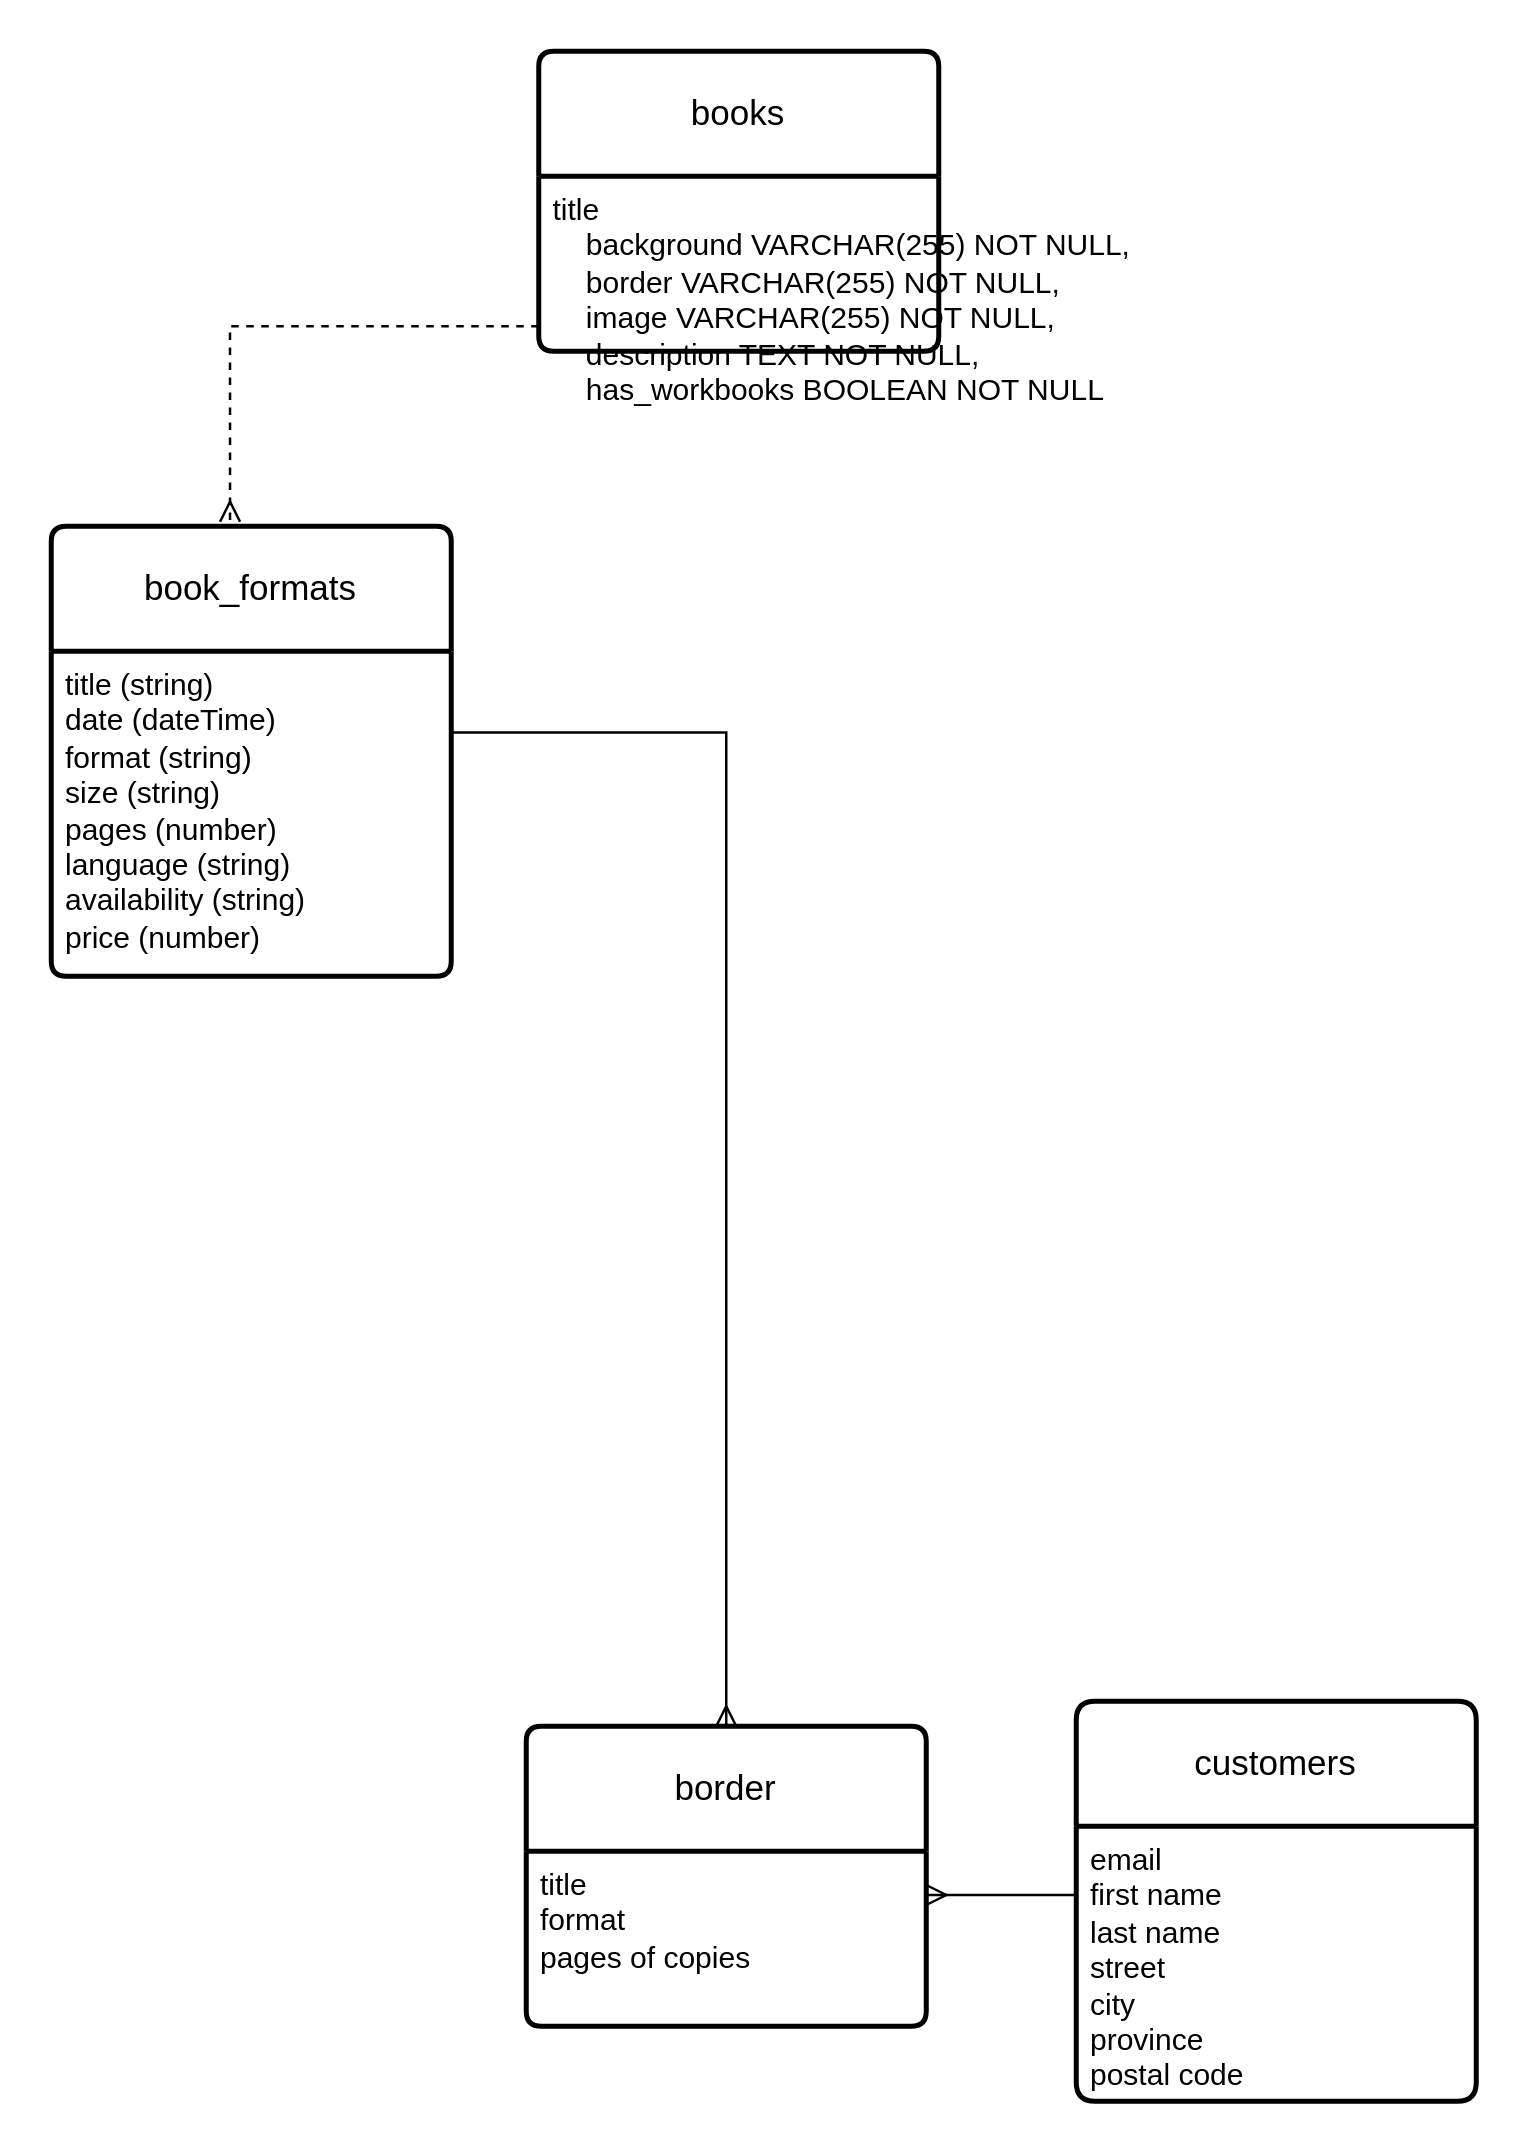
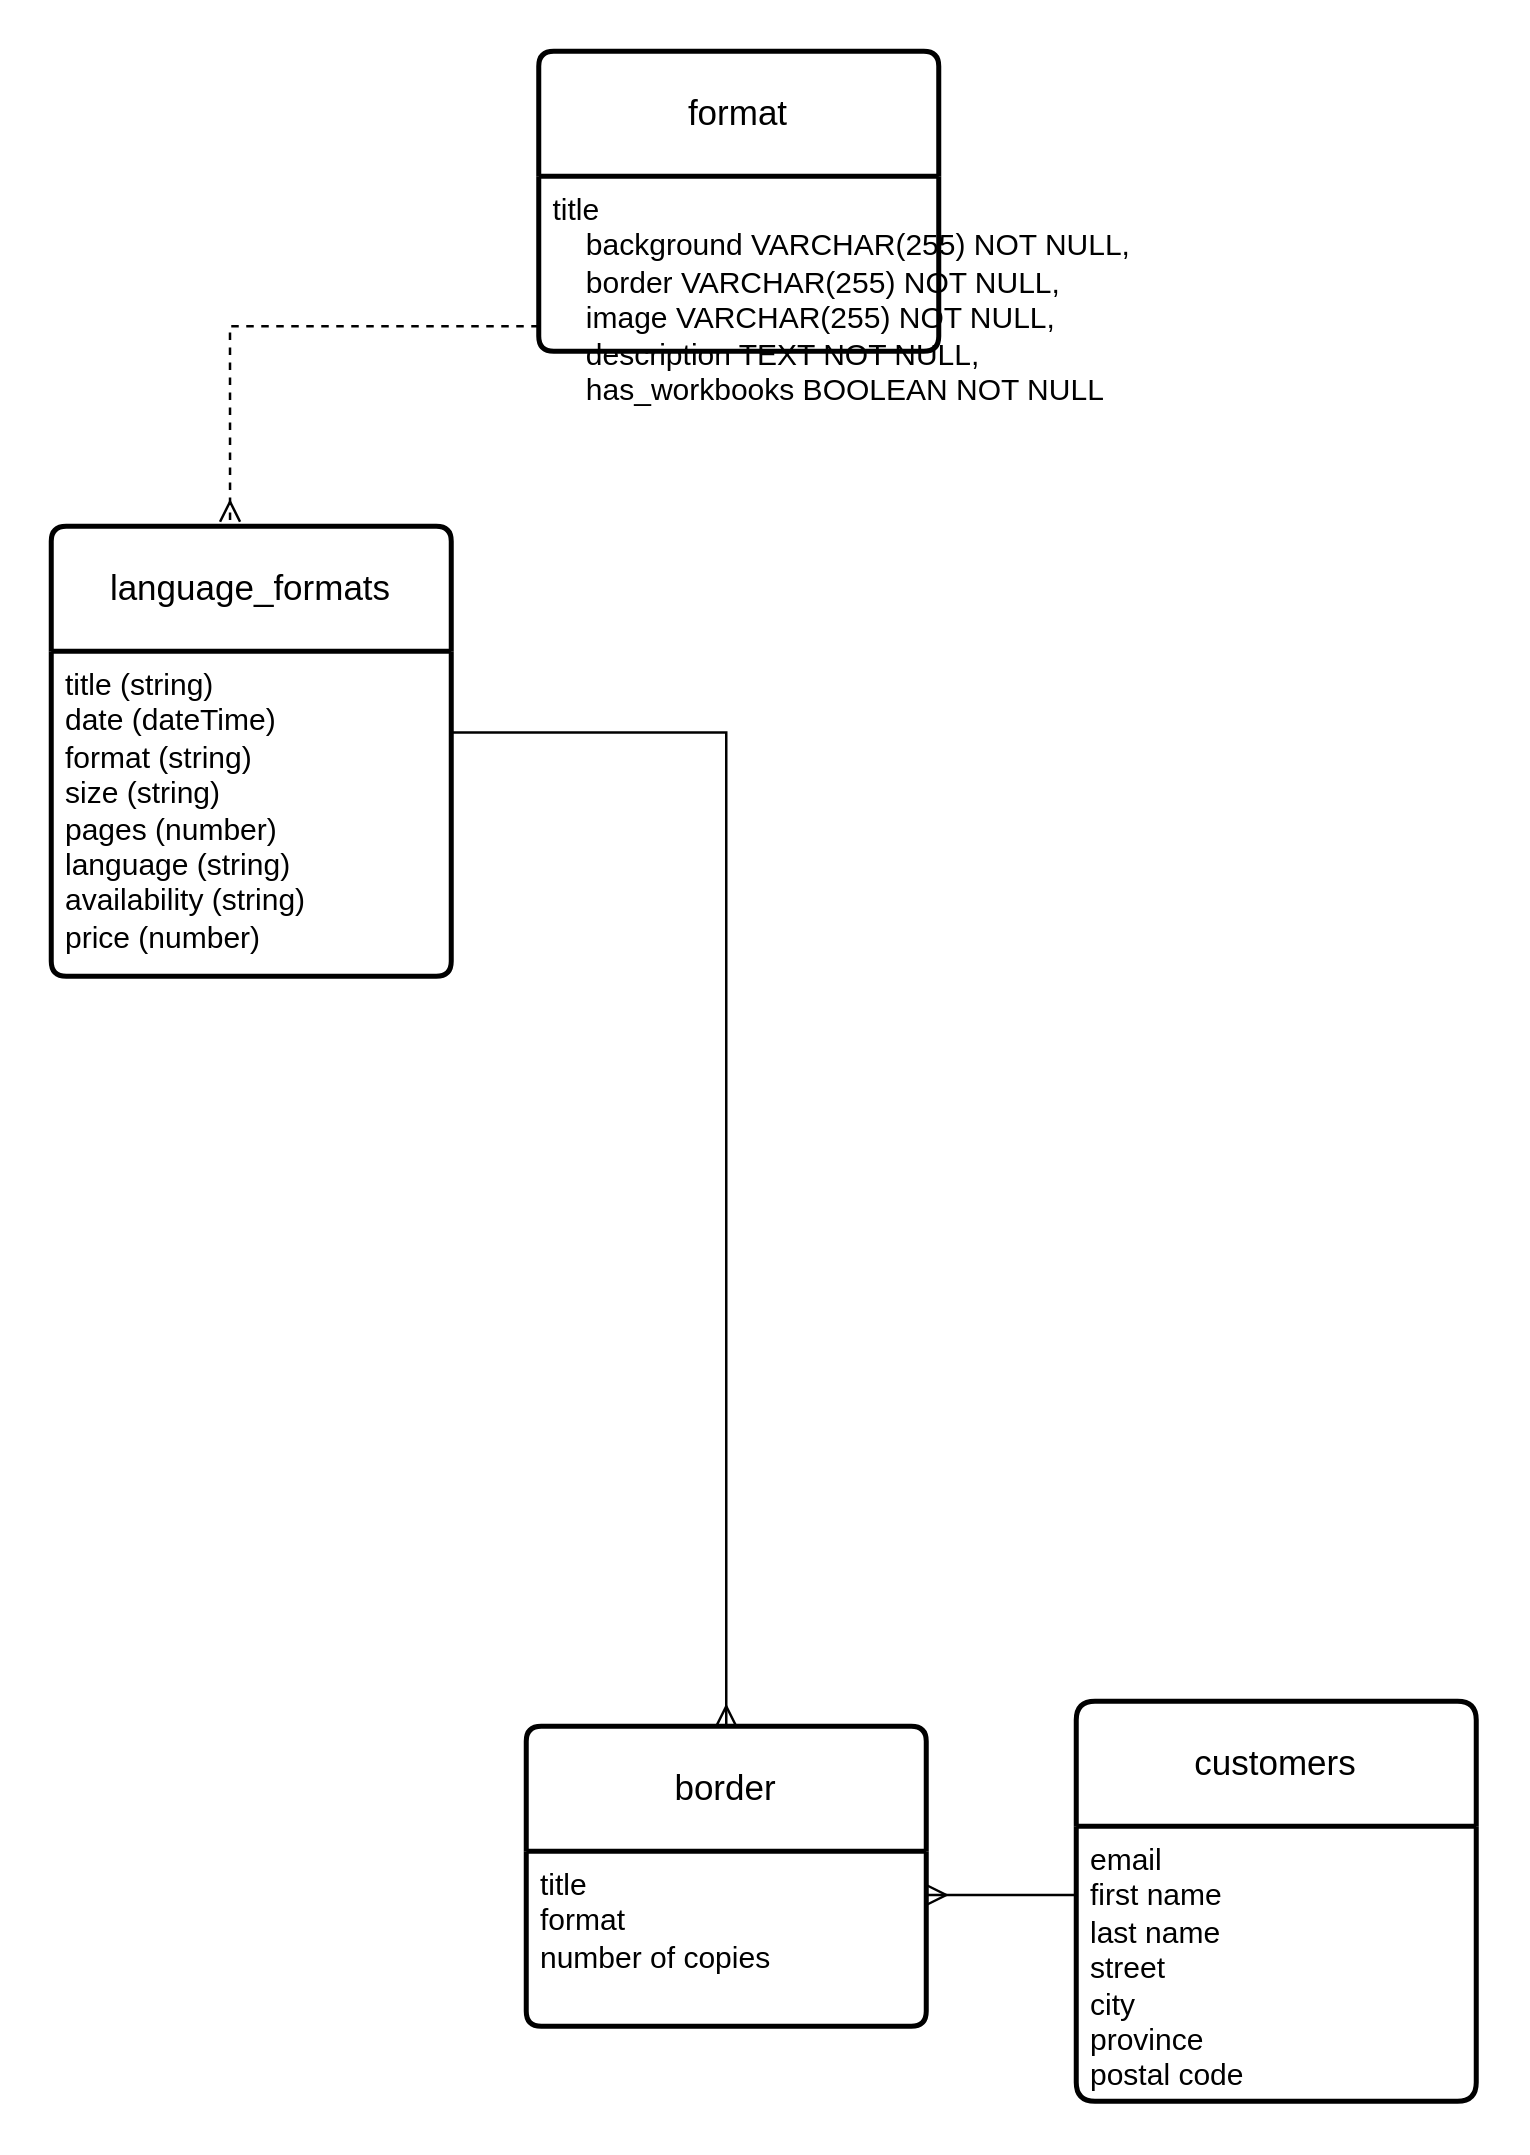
node "books": label "books" -> "format"
node "book_formats": label "book_formats" -> "language_formats"
node "title format pages of copies": label "title format pages of copies" -> "title format number of copies"
